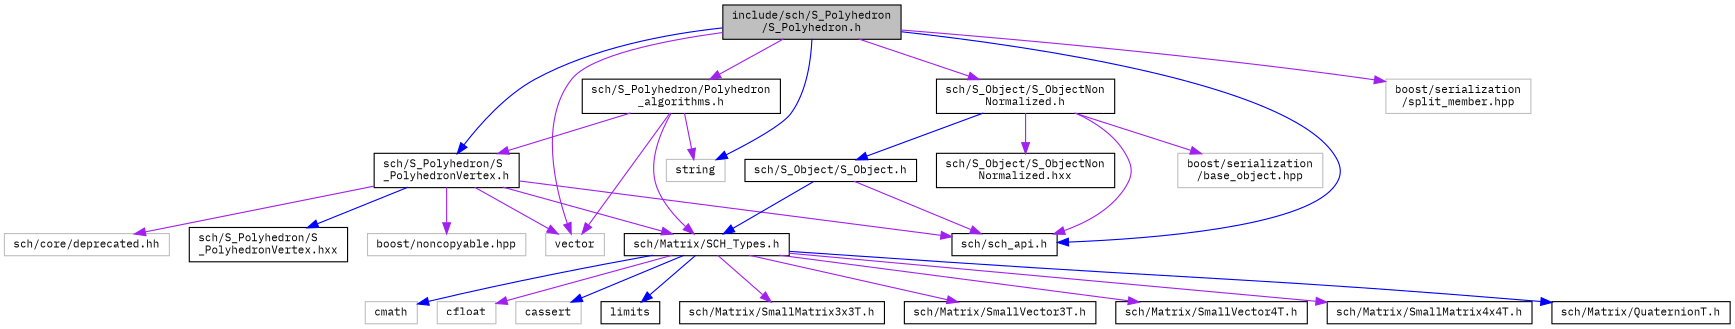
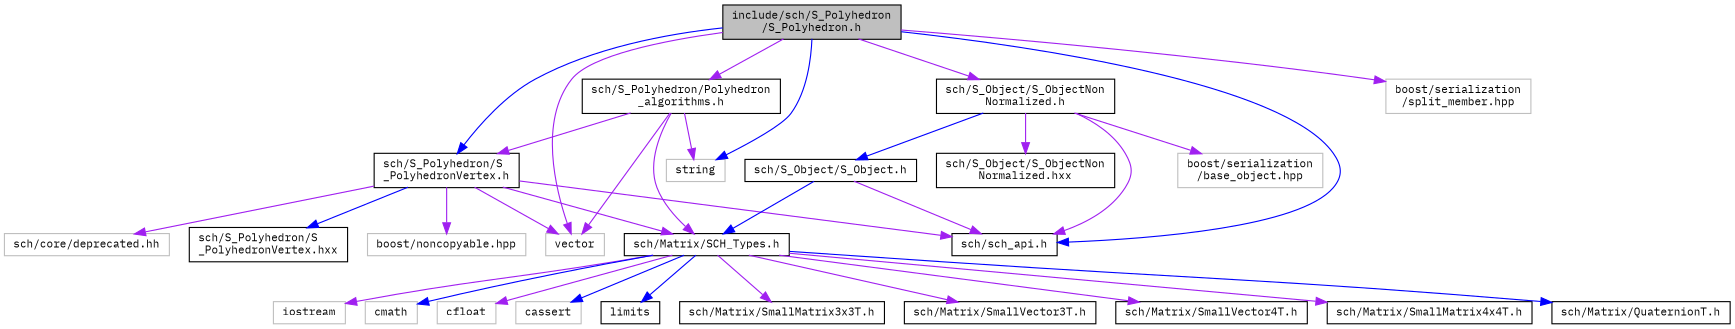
node "iostream": added
